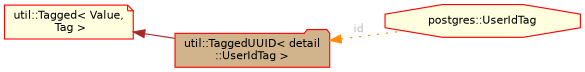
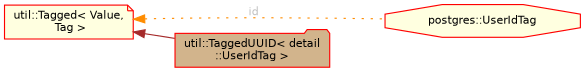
edge "postgres::UserIdTag" -> "util::TaggedUUID< detail ::UserIdTag >": now "postgres::UserIdTag" -> "util::Tagged< Value, Tag >"
